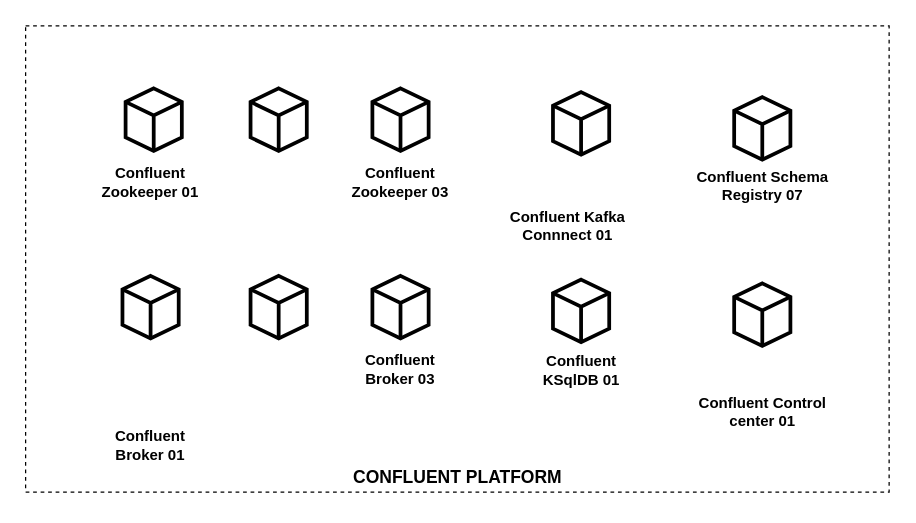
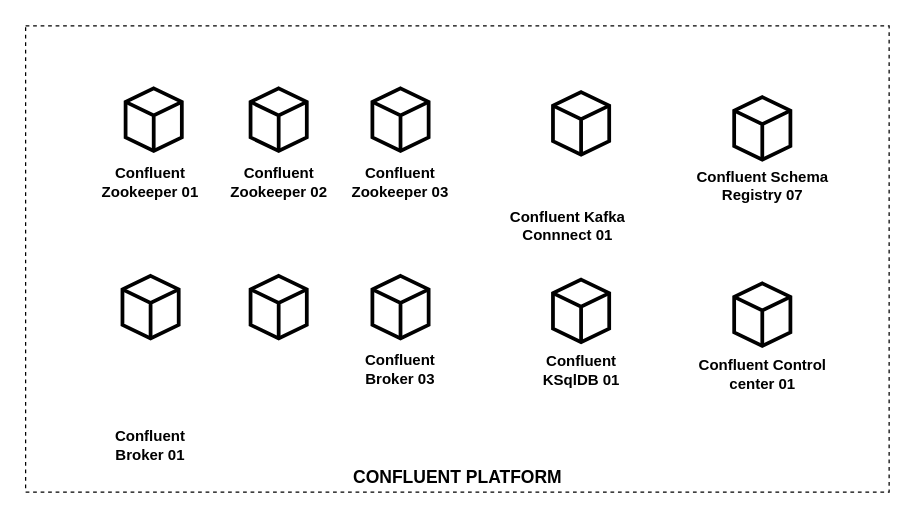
node "Confluent Zookeeper 02": added
node "Confluent Control center 01": moved (763, 412) -> (763, 374)
